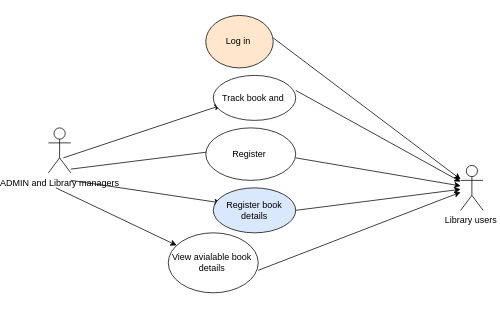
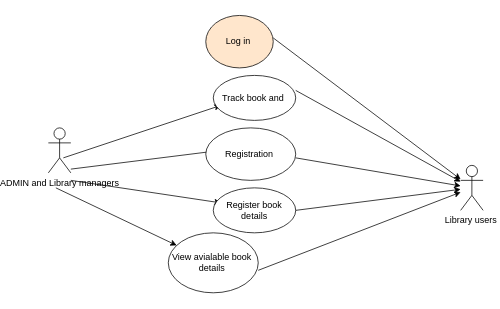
node "Register": label "Register" -> "Registration"
node "Register book details": fillcolor #dae8fc -> #ffffff
